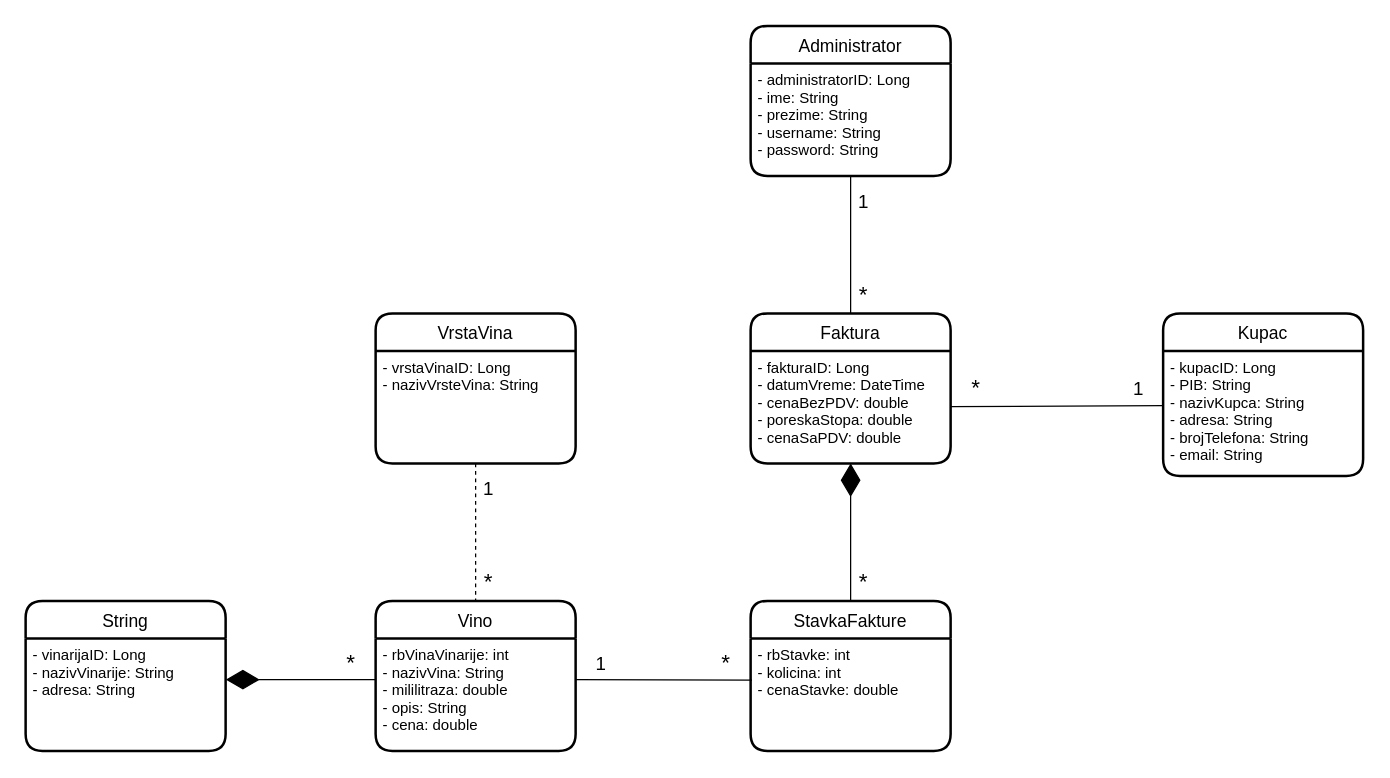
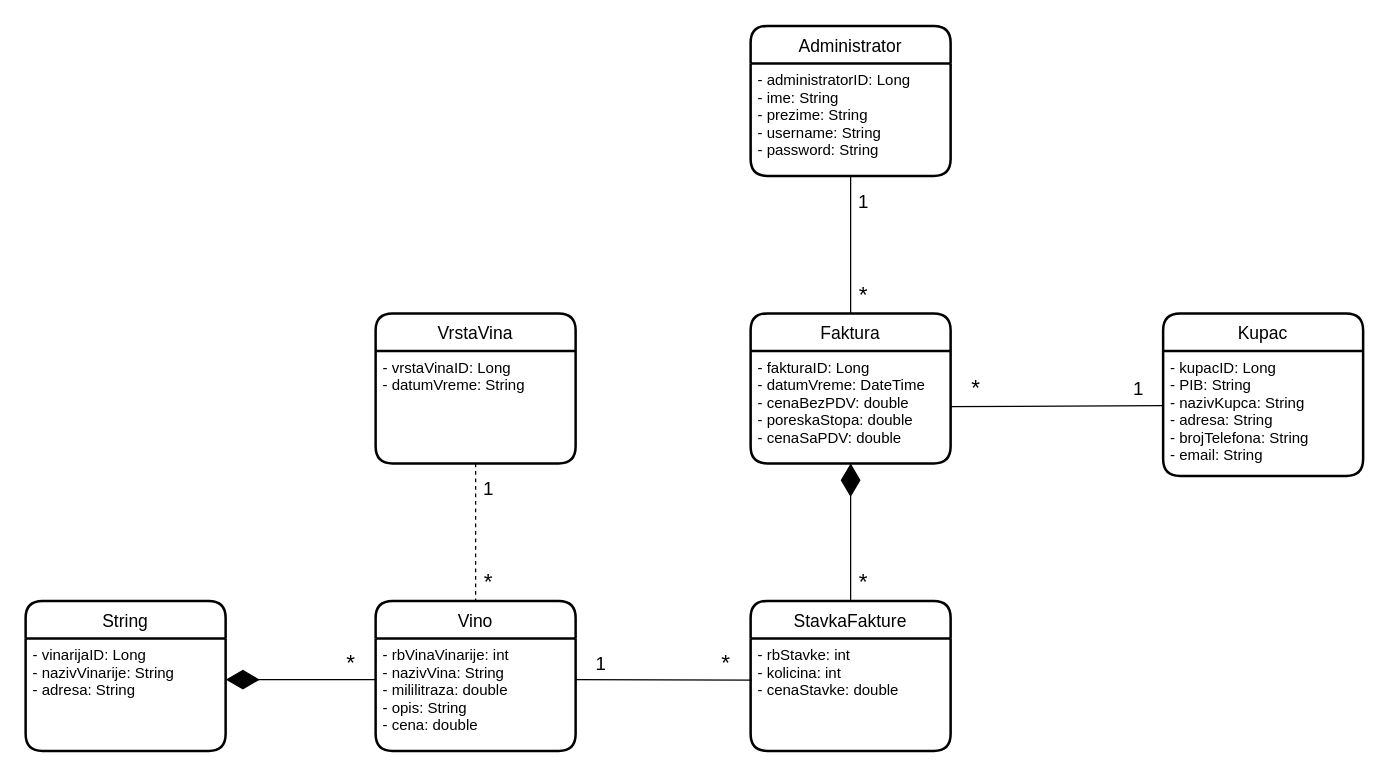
node "- vrstaVinaID: Long - nazivVrsteVina: String": label "- vrstaVinaID: Long - nazivVrsteVina: String" -> "- vrstaVinaID: Long - datumVreme: String"
